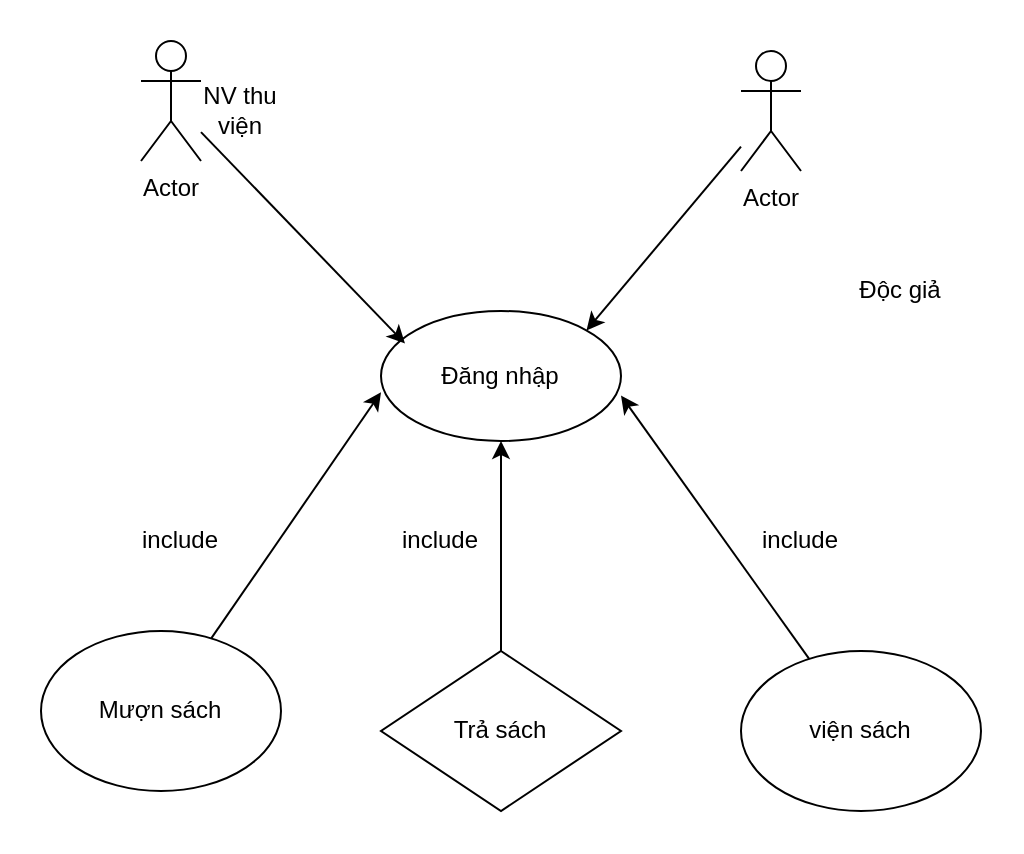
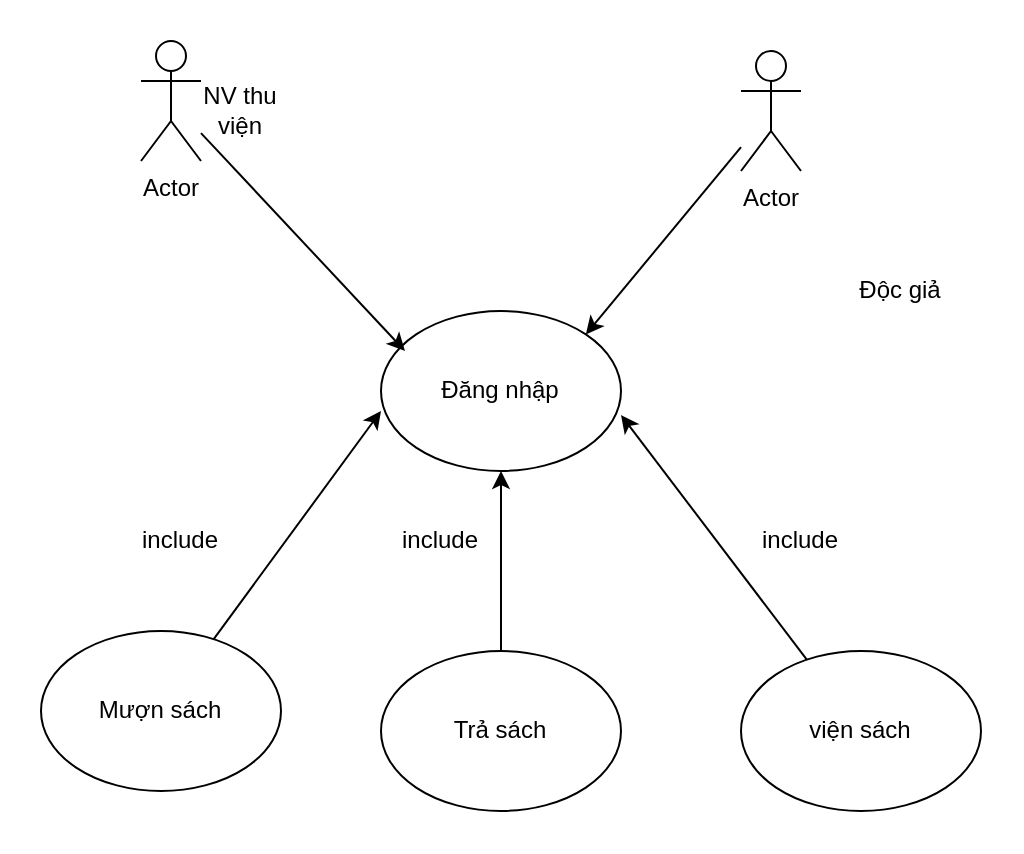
node "Đăng nhập": size 240x130 -> 240x160
node "Trả sách": shape diamond -> ellipse
